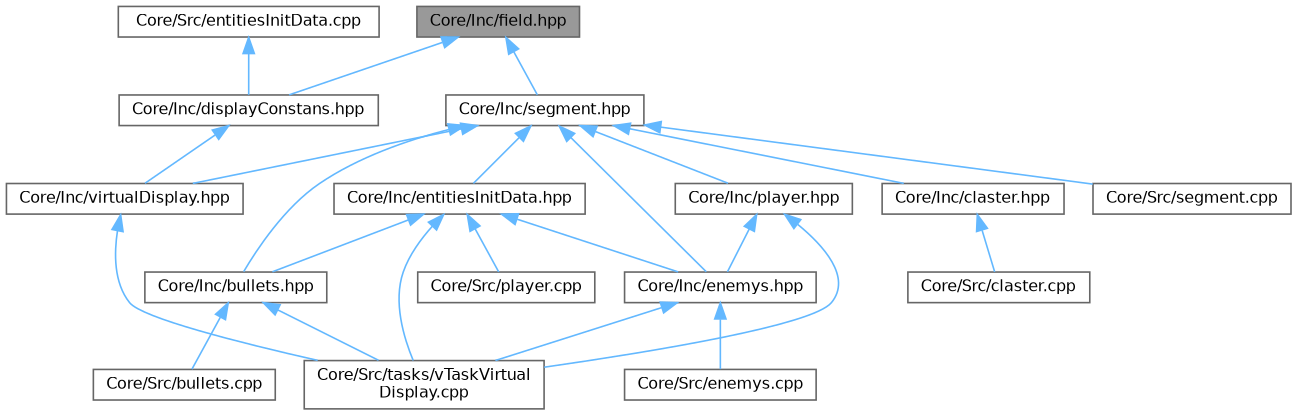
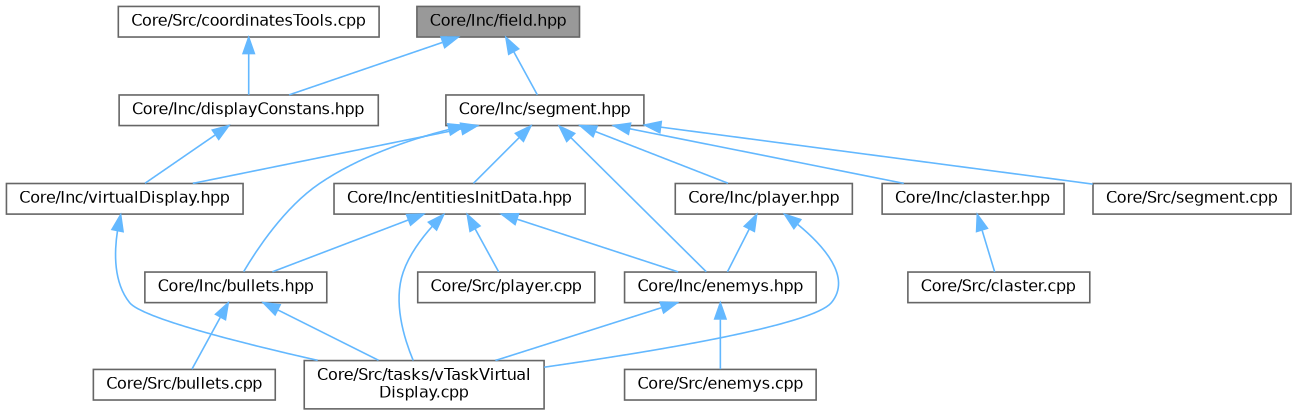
node "Core/Src/entitiesInitData.cpp": label "Core/Src/entitiesInitData.cpp" -> "Core/Src/coordinatesTools.cpp"
